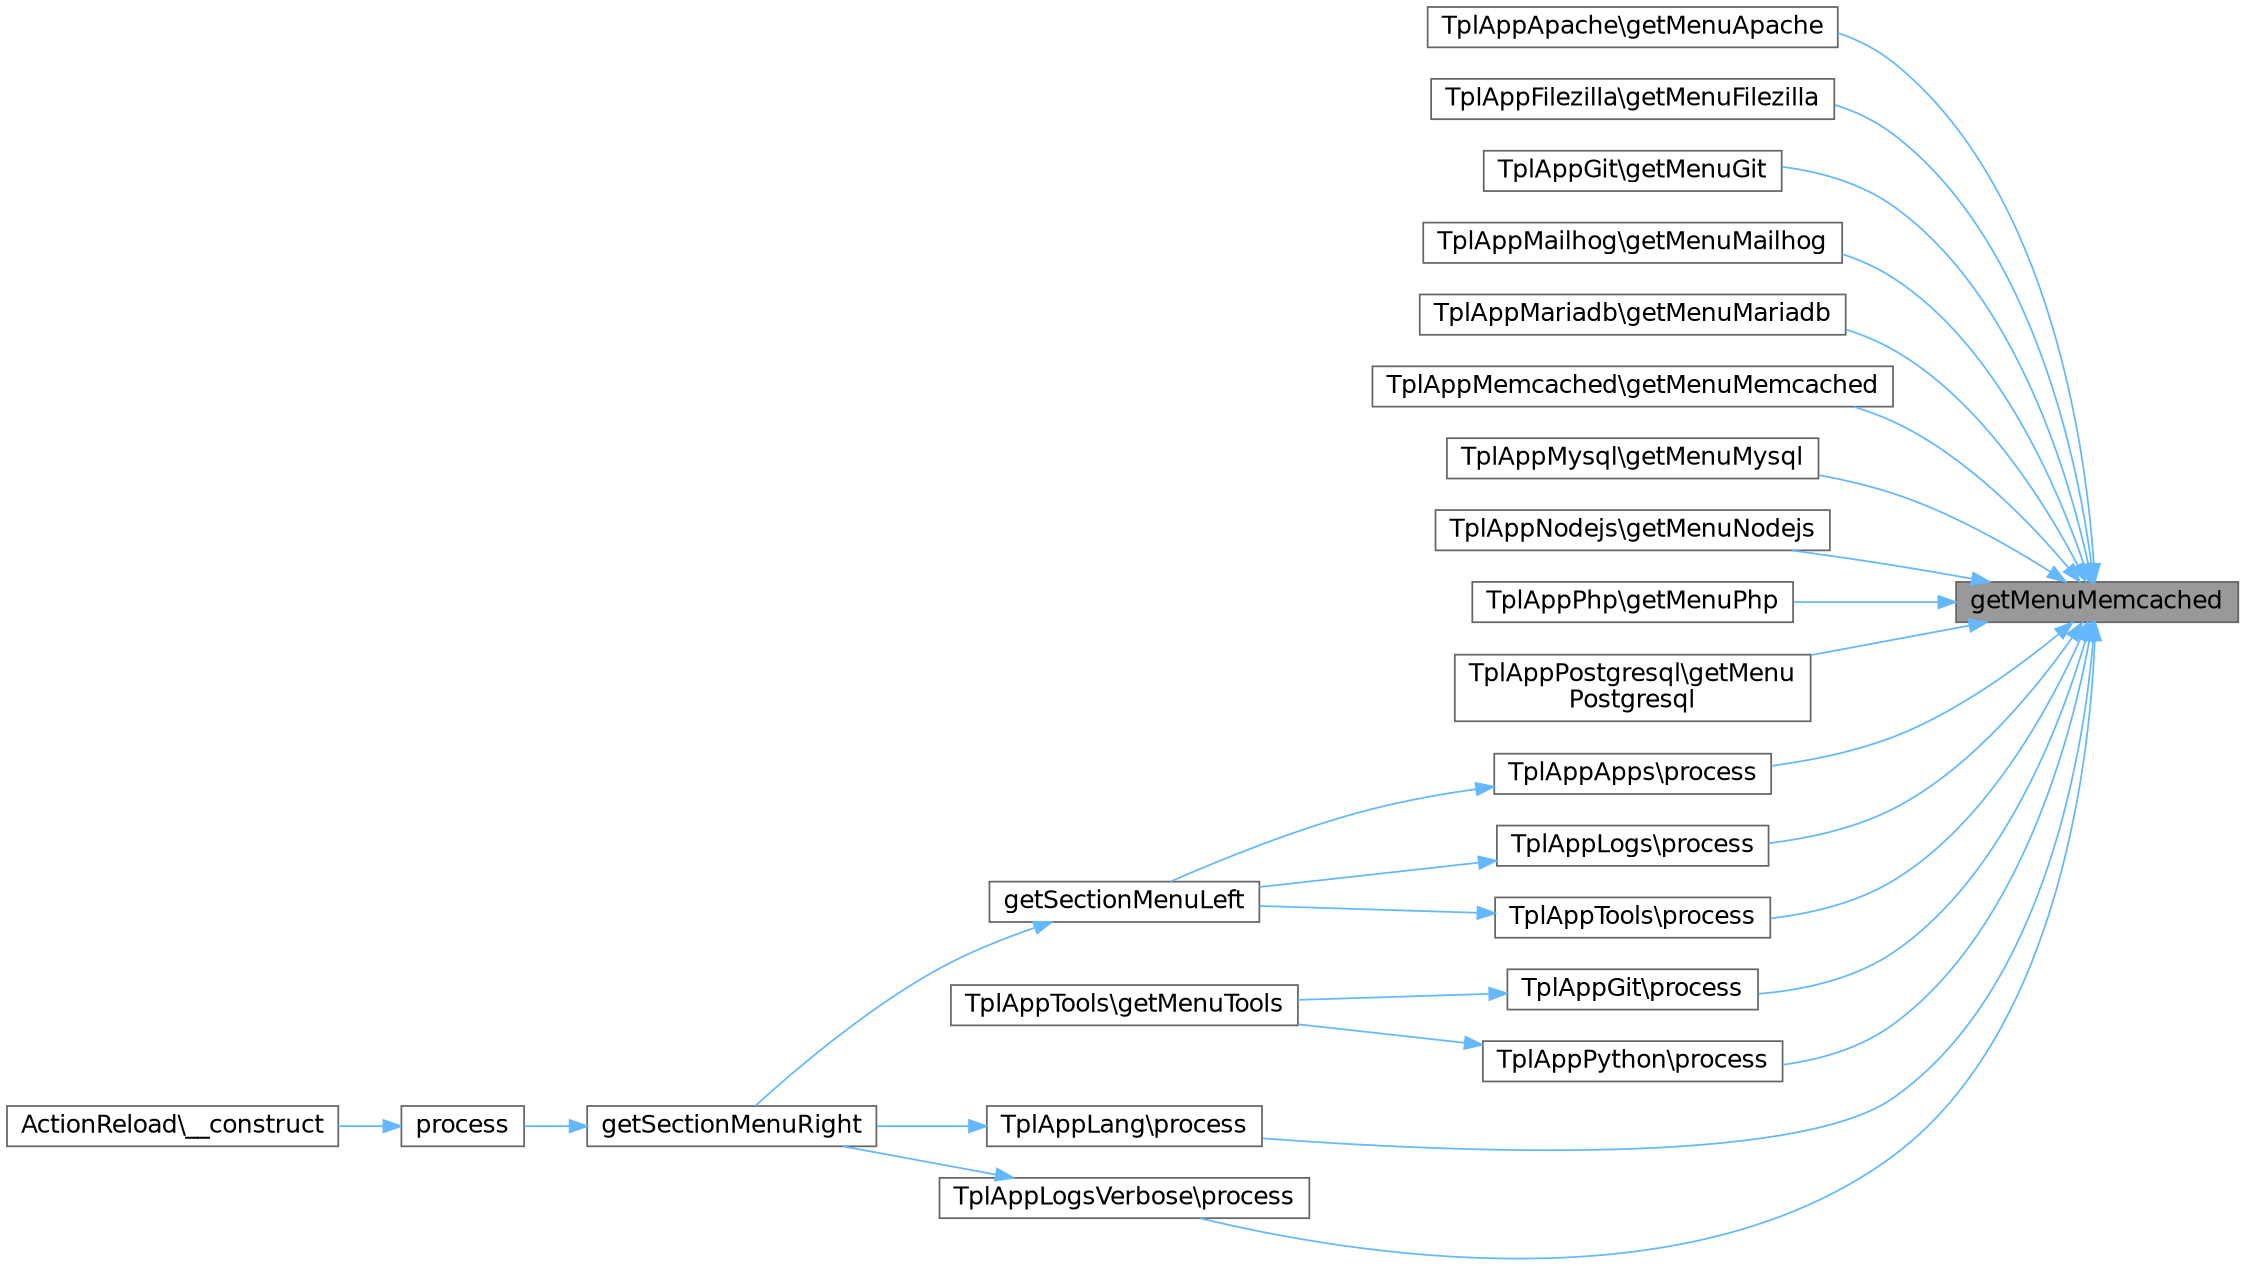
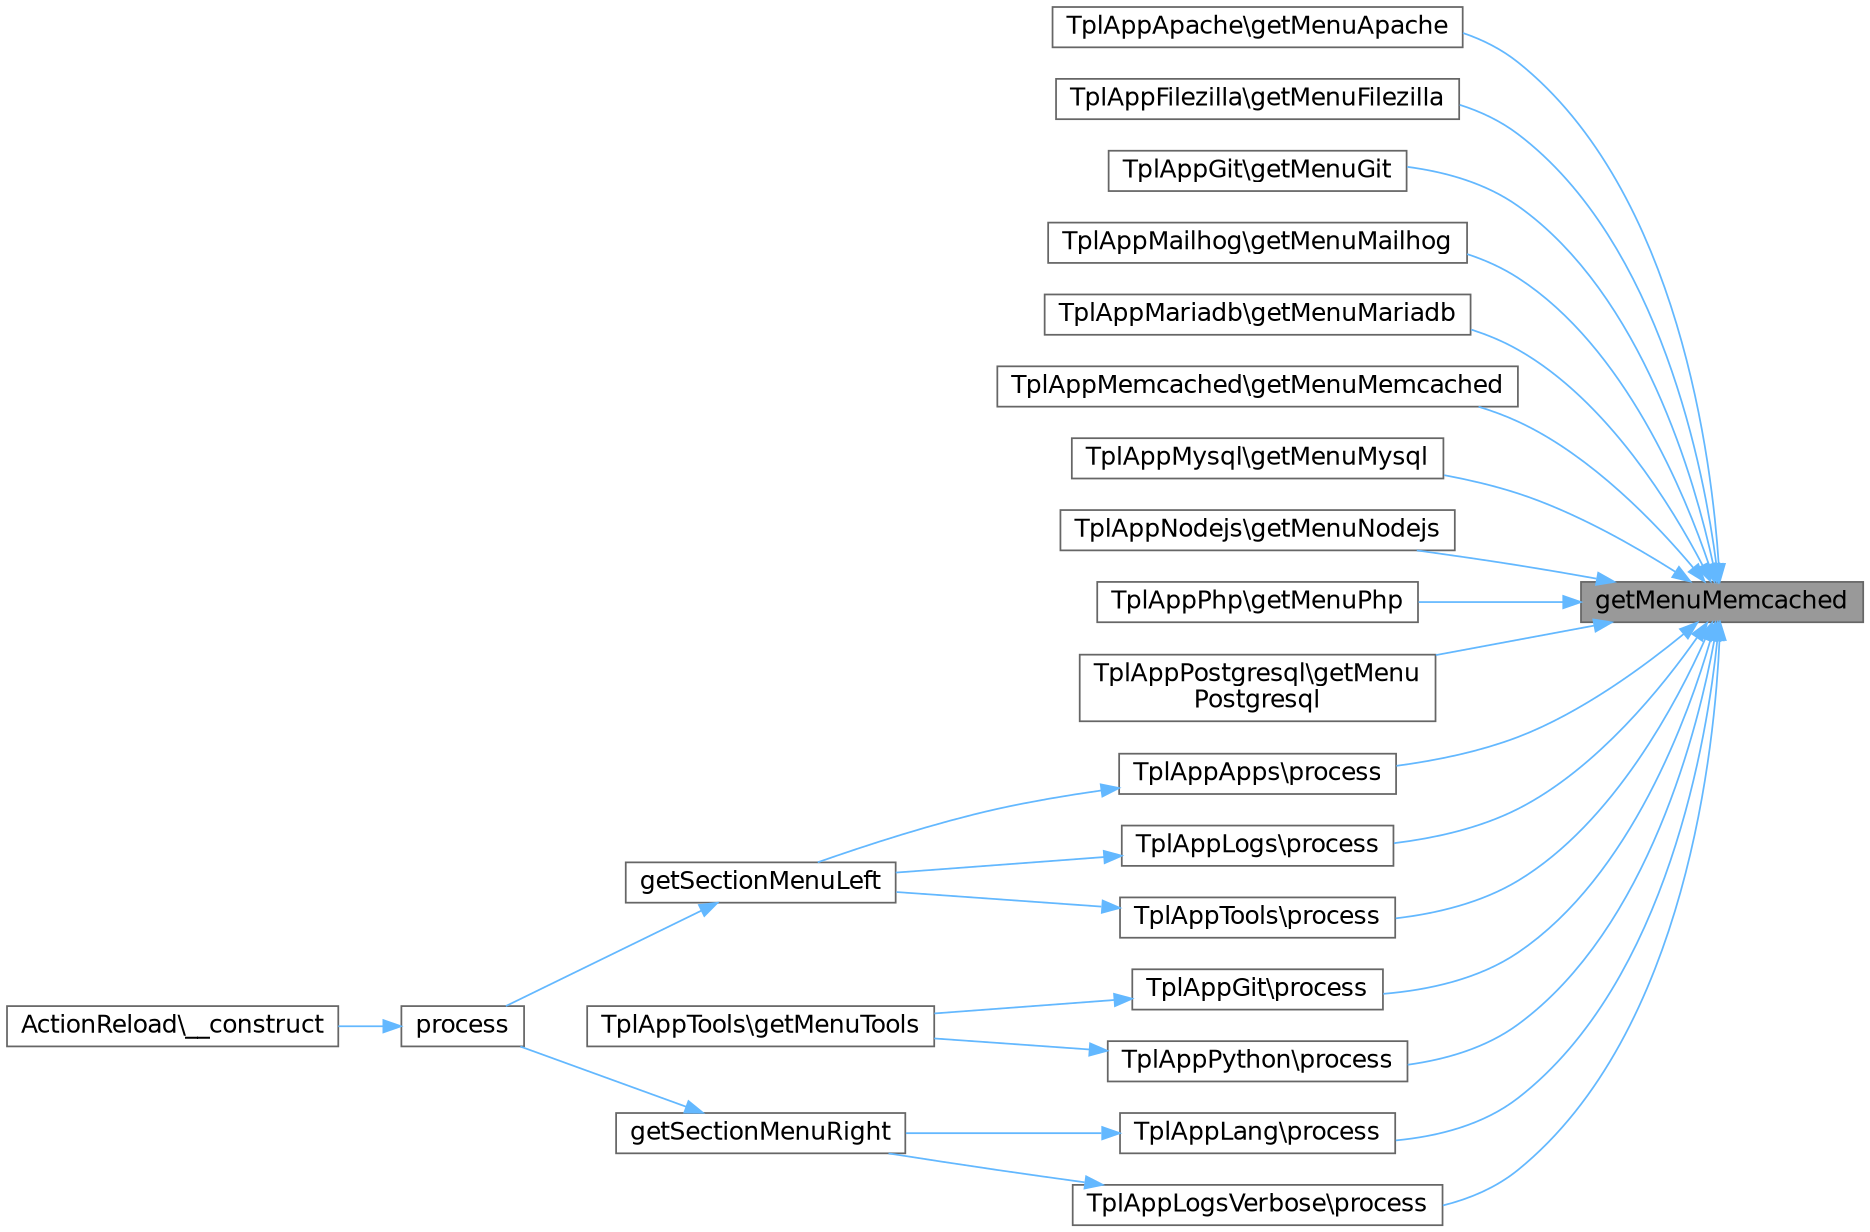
edge "getSectionMenuRight" -> "getSectionMenuLeft": now "process" -> "getSectionMenuLeft"
